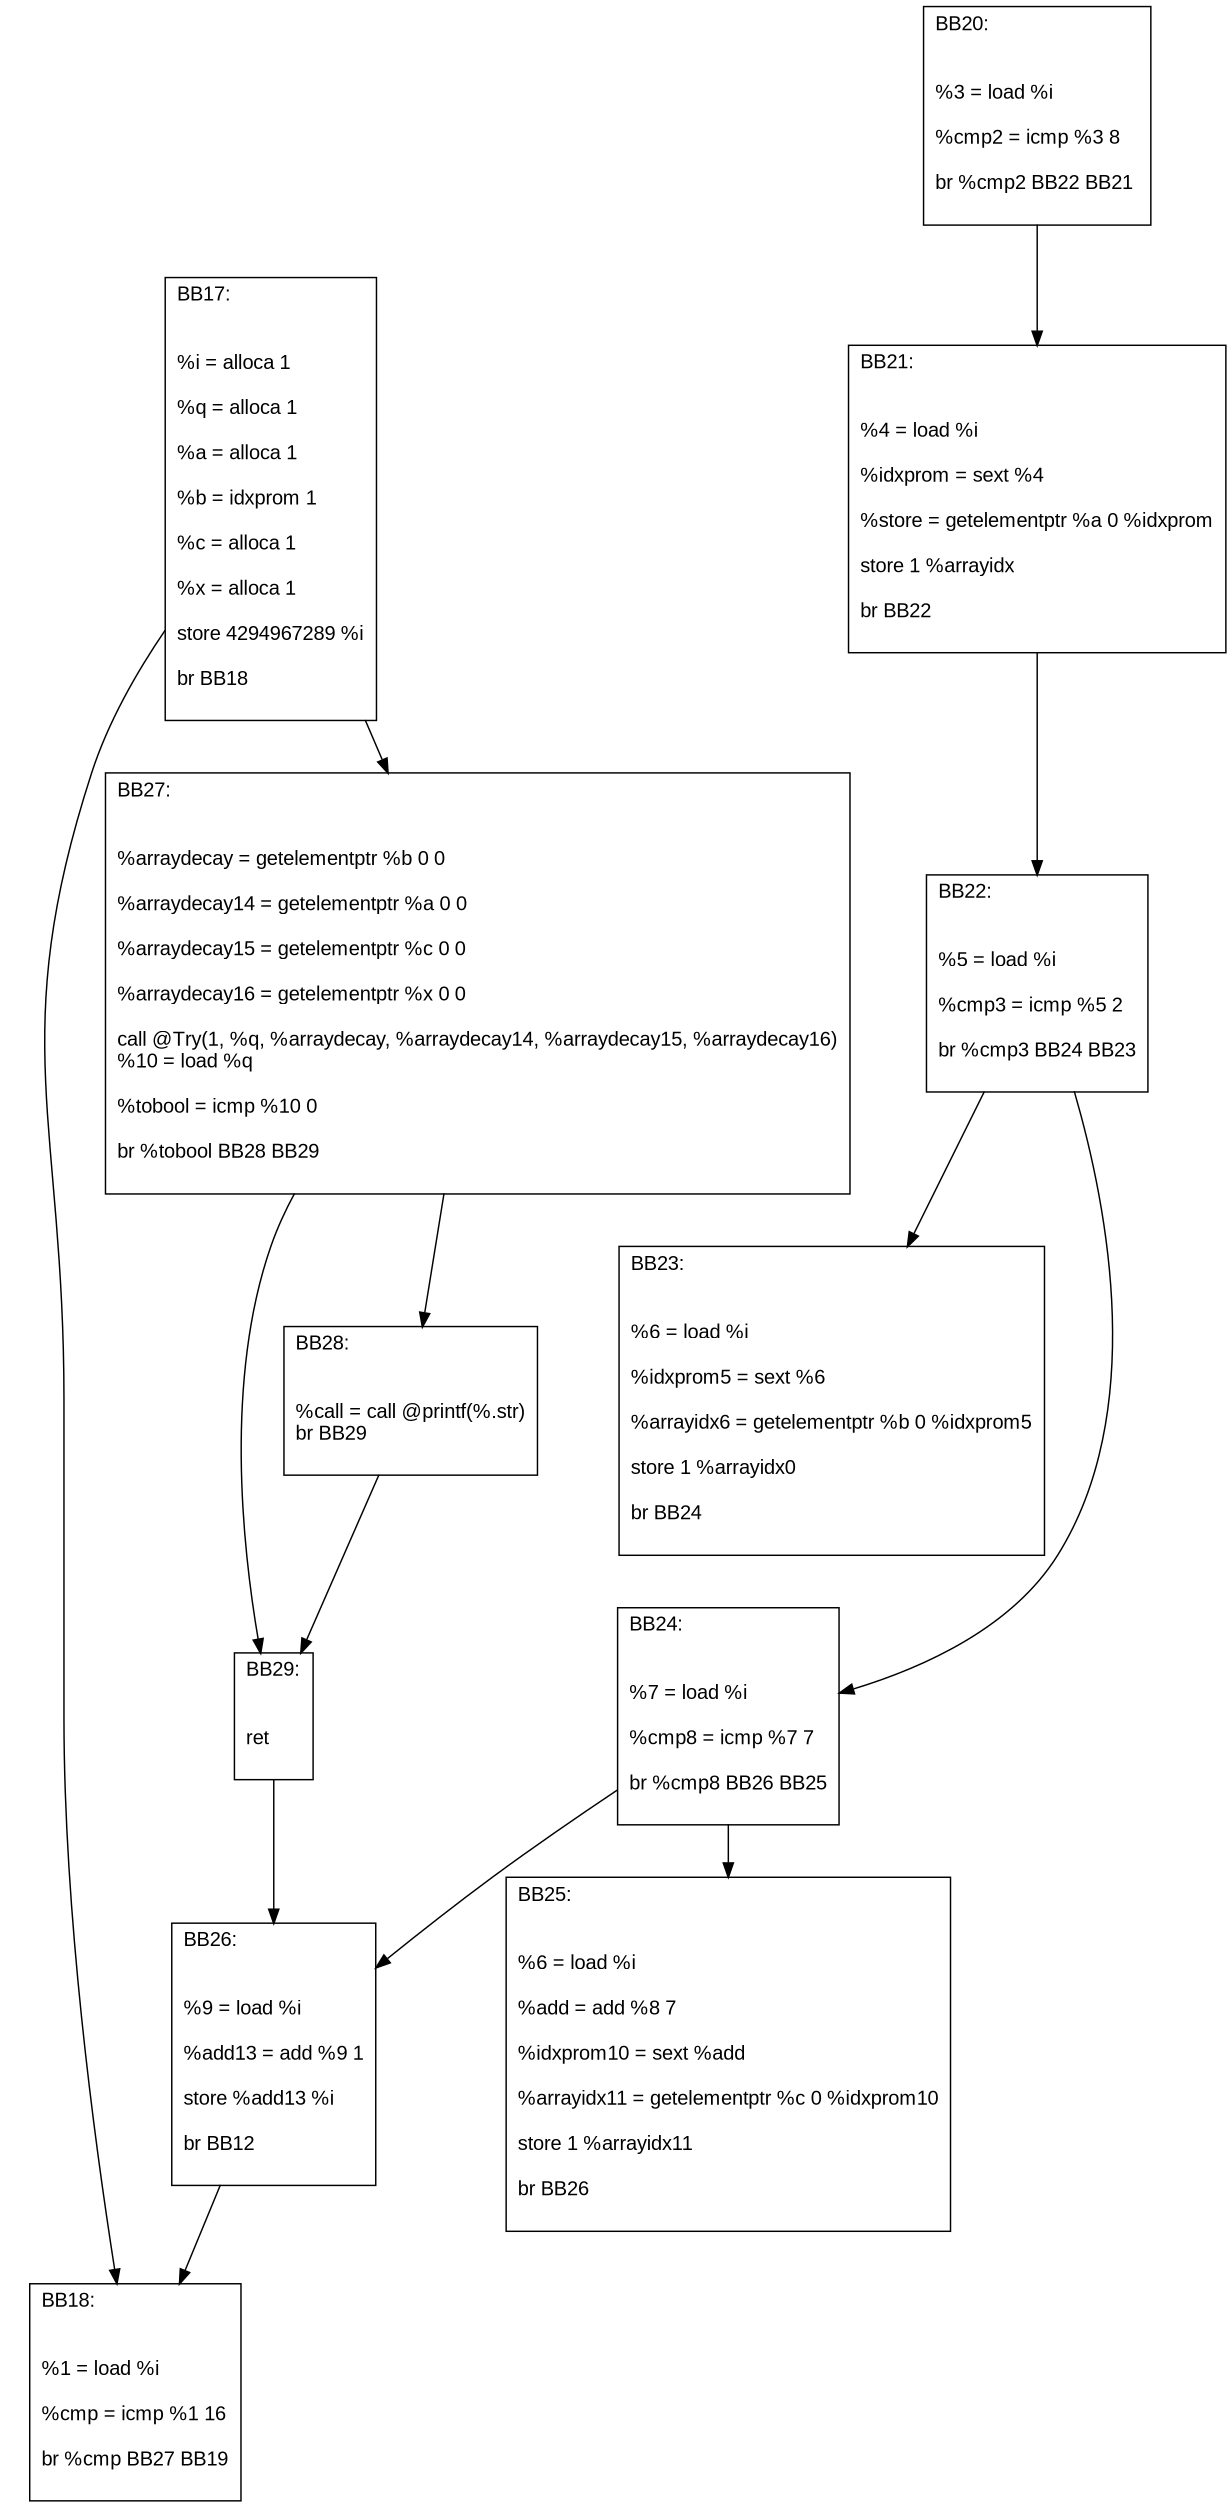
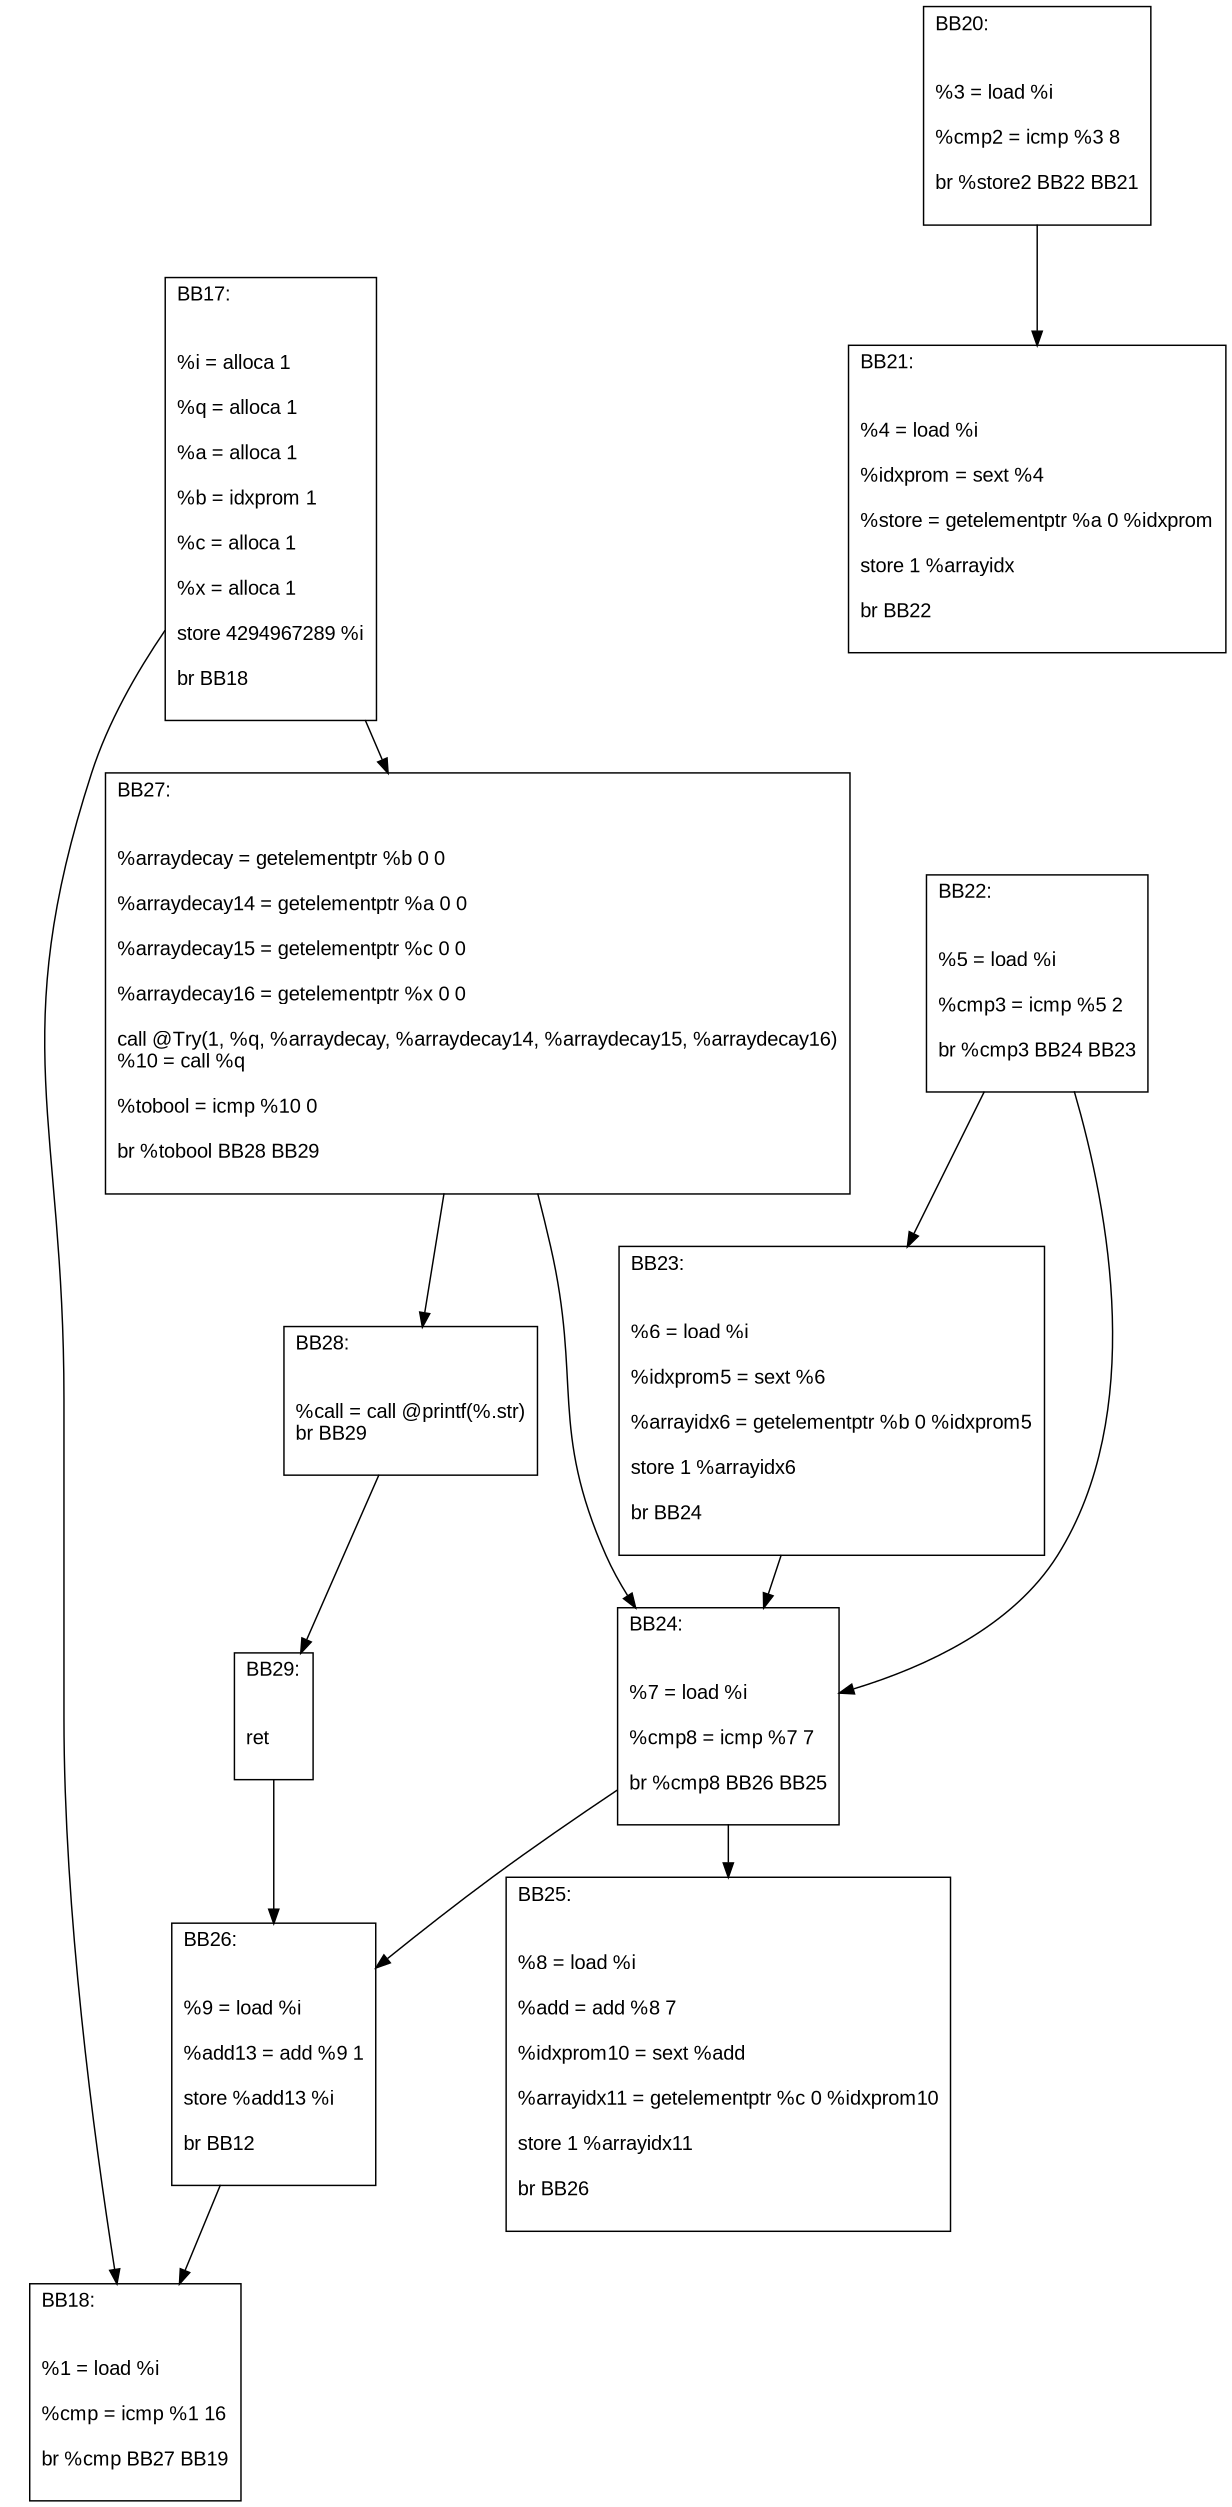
node "BB20:": text "br %cmp2 BB22 BB21" -> "br %store2 BB22 BB21"
edge "BB21:" -> "BB22:": removed
node "BB27:": text "%10 = load %q" -> "%10 = call %q"
edge "BB27:" -> "BB29:": now "BB27:" -> "BB24:"
node "BB23:": text "store 1 %arrayidx0" -> "store 1 %arrayidx6"
edge "BB23:" -> "BB24:": added
node "BB25:": text "%6 = load %i" -> "%8 = load %i"
